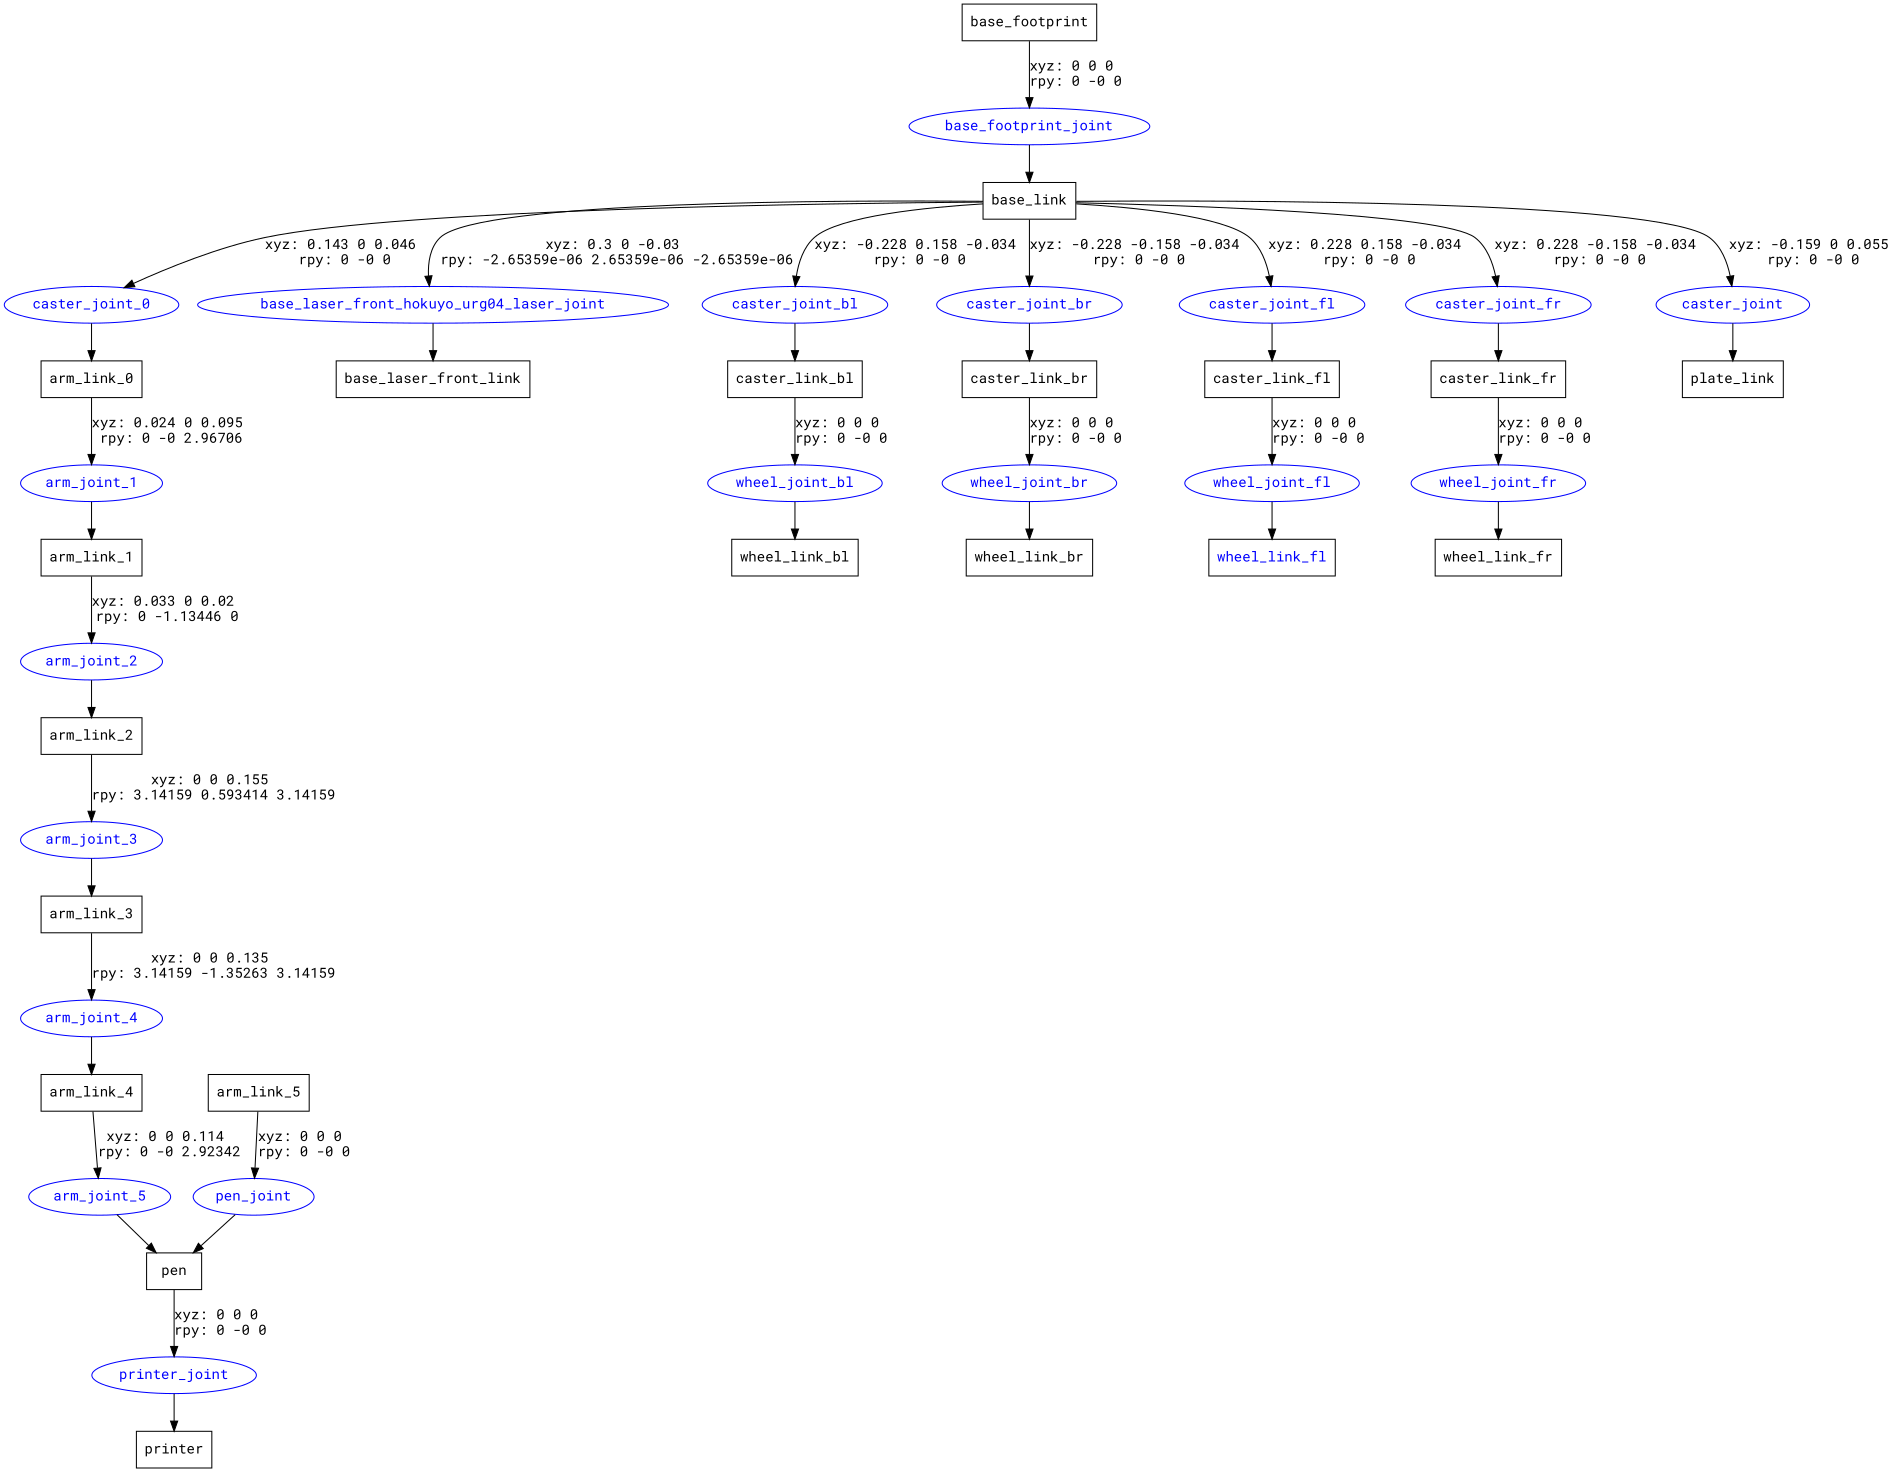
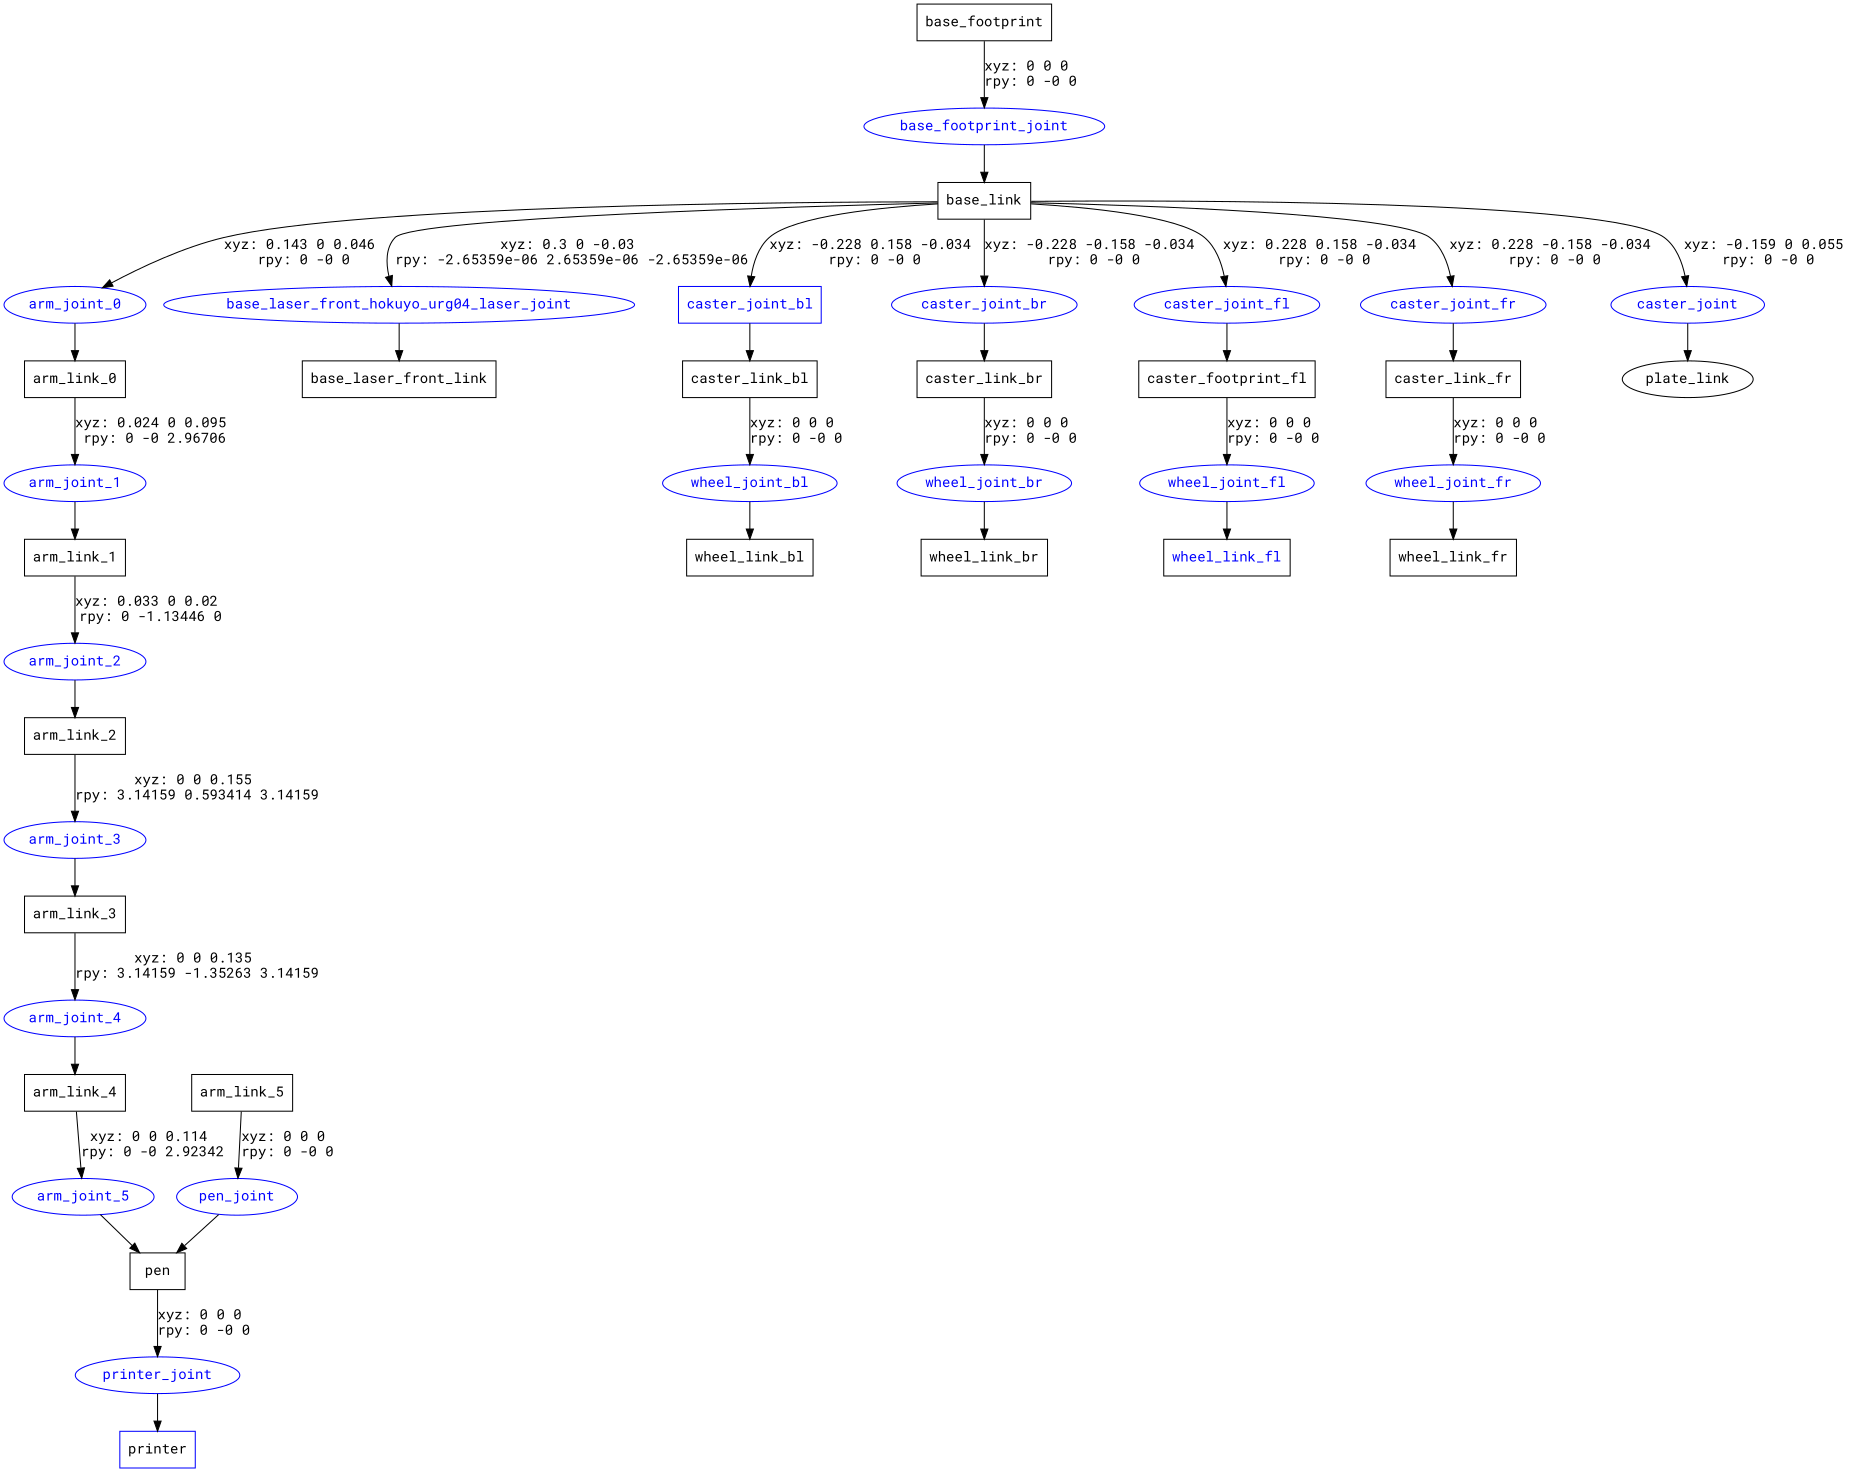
node "caster_joint_0": label "caster_joint_0" -> "arm_joint_0"
node "caster_joint_bl": shape ellipse -> box
node "caster_link_fl": label "caster_link_fl" -> "caster_footprint_fl"
node "plate_link": shape box -> ellipse
node "printer": color black -> blue
